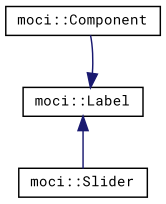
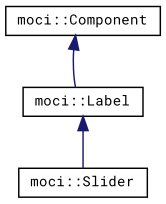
edge "moci::Component" -> "moci::Label": reversed
